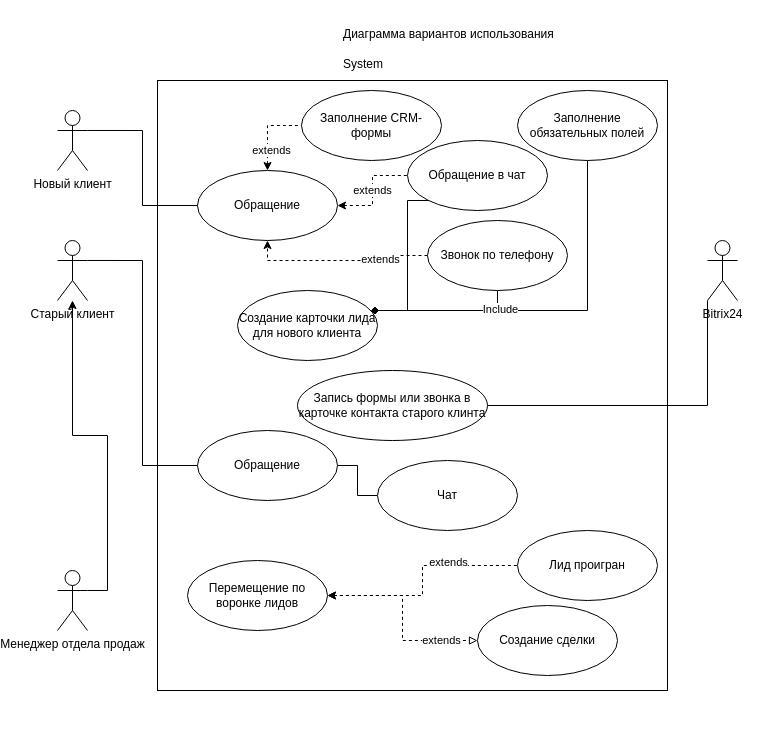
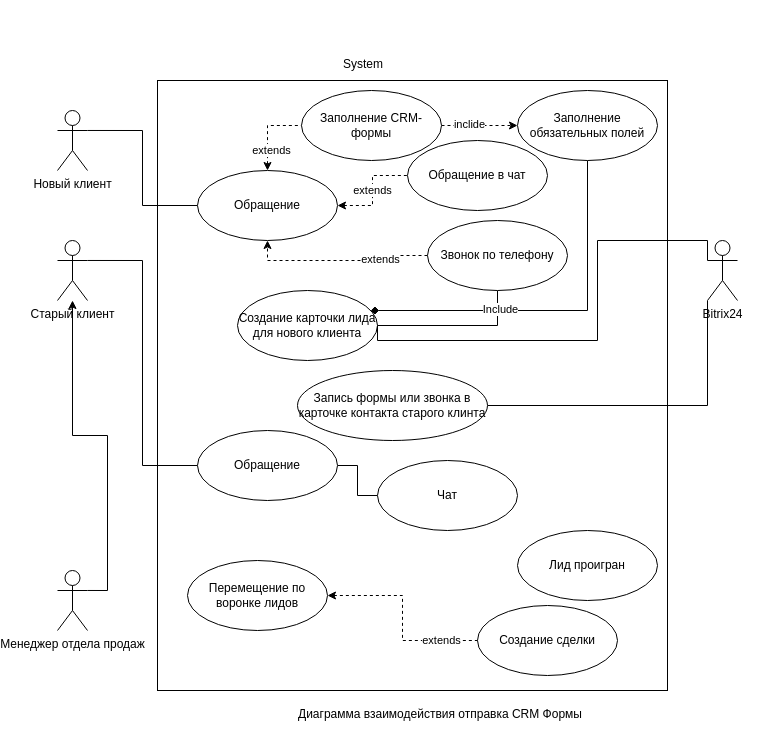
node "Диаграмма вариантов использования": removed
edge "Заполнение CRM-формы" -> "Заполнение обязательных полей": added, label "inclide"
edge "Обращение в чат" -- "Звонок по телефону": now "Создание карточки лида для нового клиента" -- "Звонок по телефону"
edge "Bitrix24" -- "Создание карточки лида для нового клиента": added
edge "Лид проигран" -> "Перемещение по воронке лидов": removed, label "extends"
edge "Перемещение по воронке лидов" -- "Создание сделки": arrowhead block -> none
node "Диаграмма взаимодействия отправка CRM Формы": added
